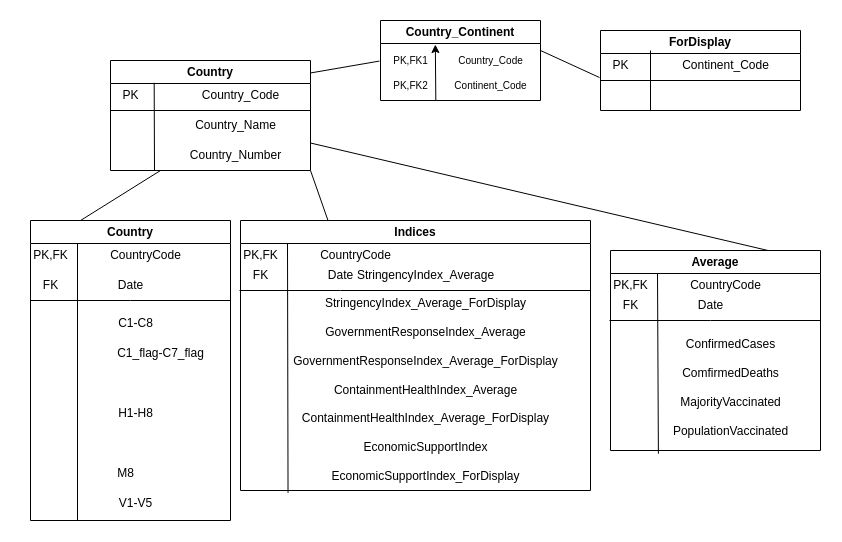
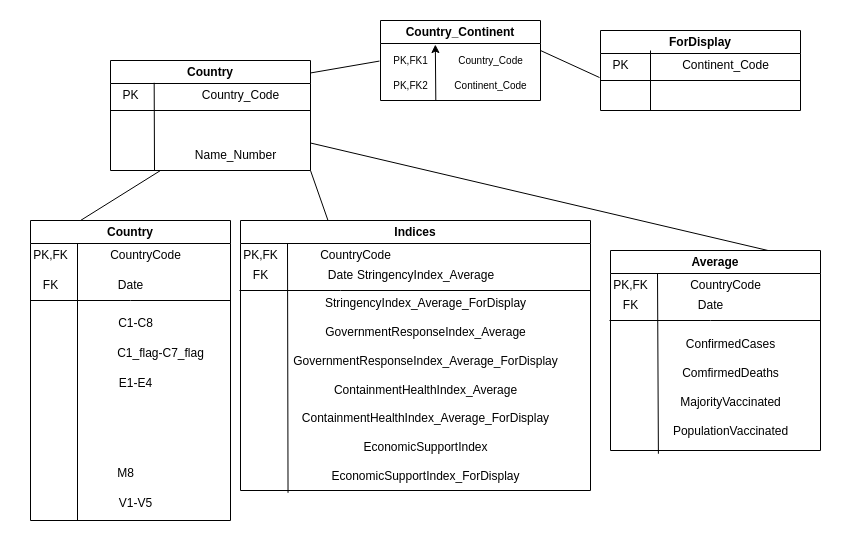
node "Country_Name": removed
node "Country_Number": label "Country_Number" -> "Name_Number"
node "E1-E4": added
node "H1-H8": removed
